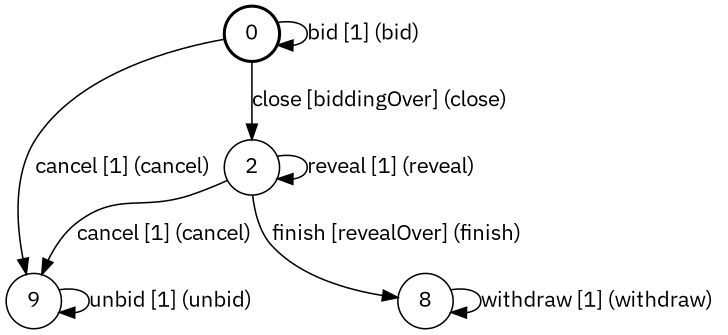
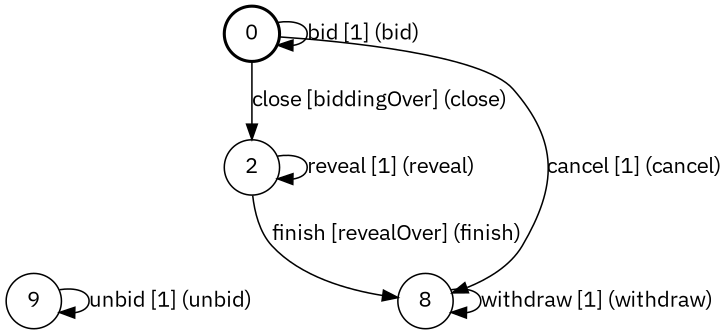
edge "0" -> "9": now "0" -> "8"
edge "2" -> "9": removed, label "cancel [1] (cancel)"
